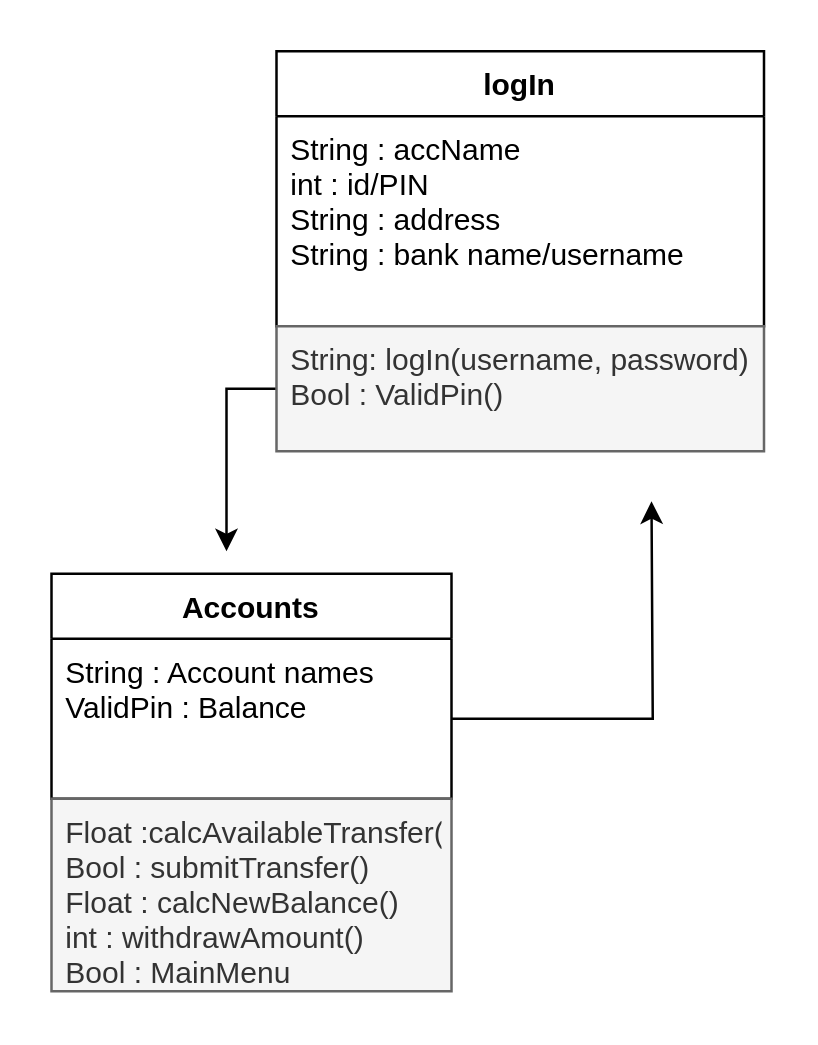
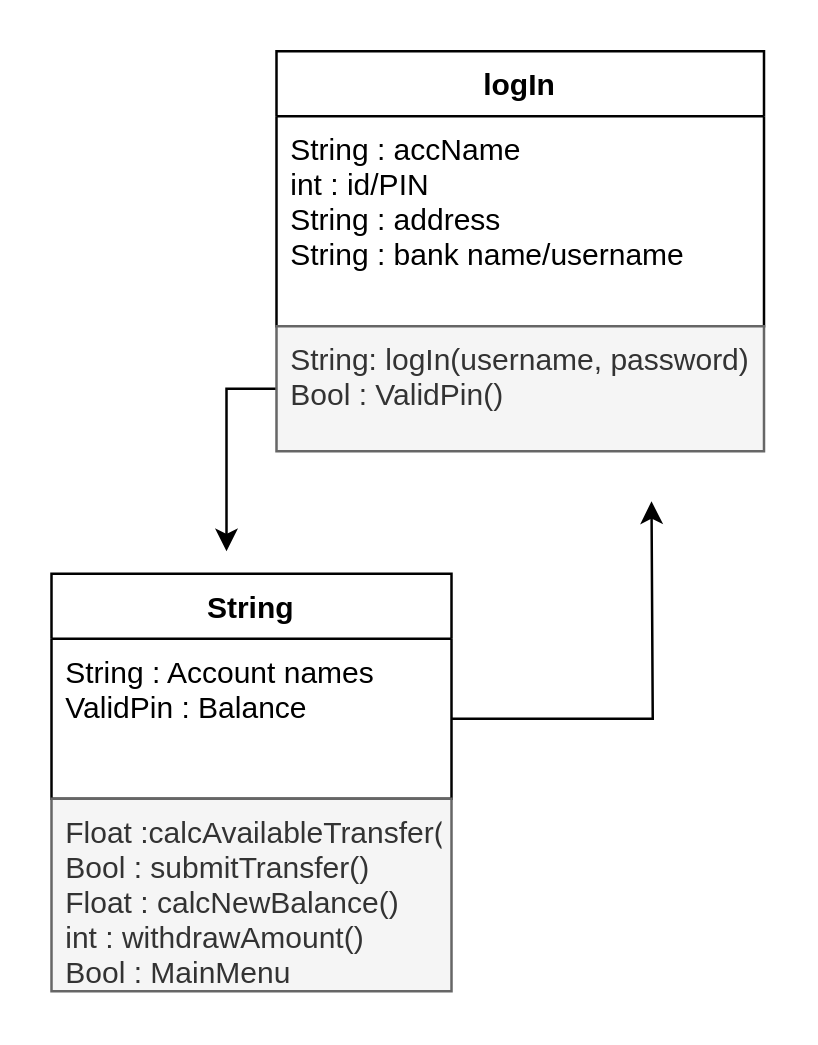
node "Accounts": label "Accounts" -> "String"
